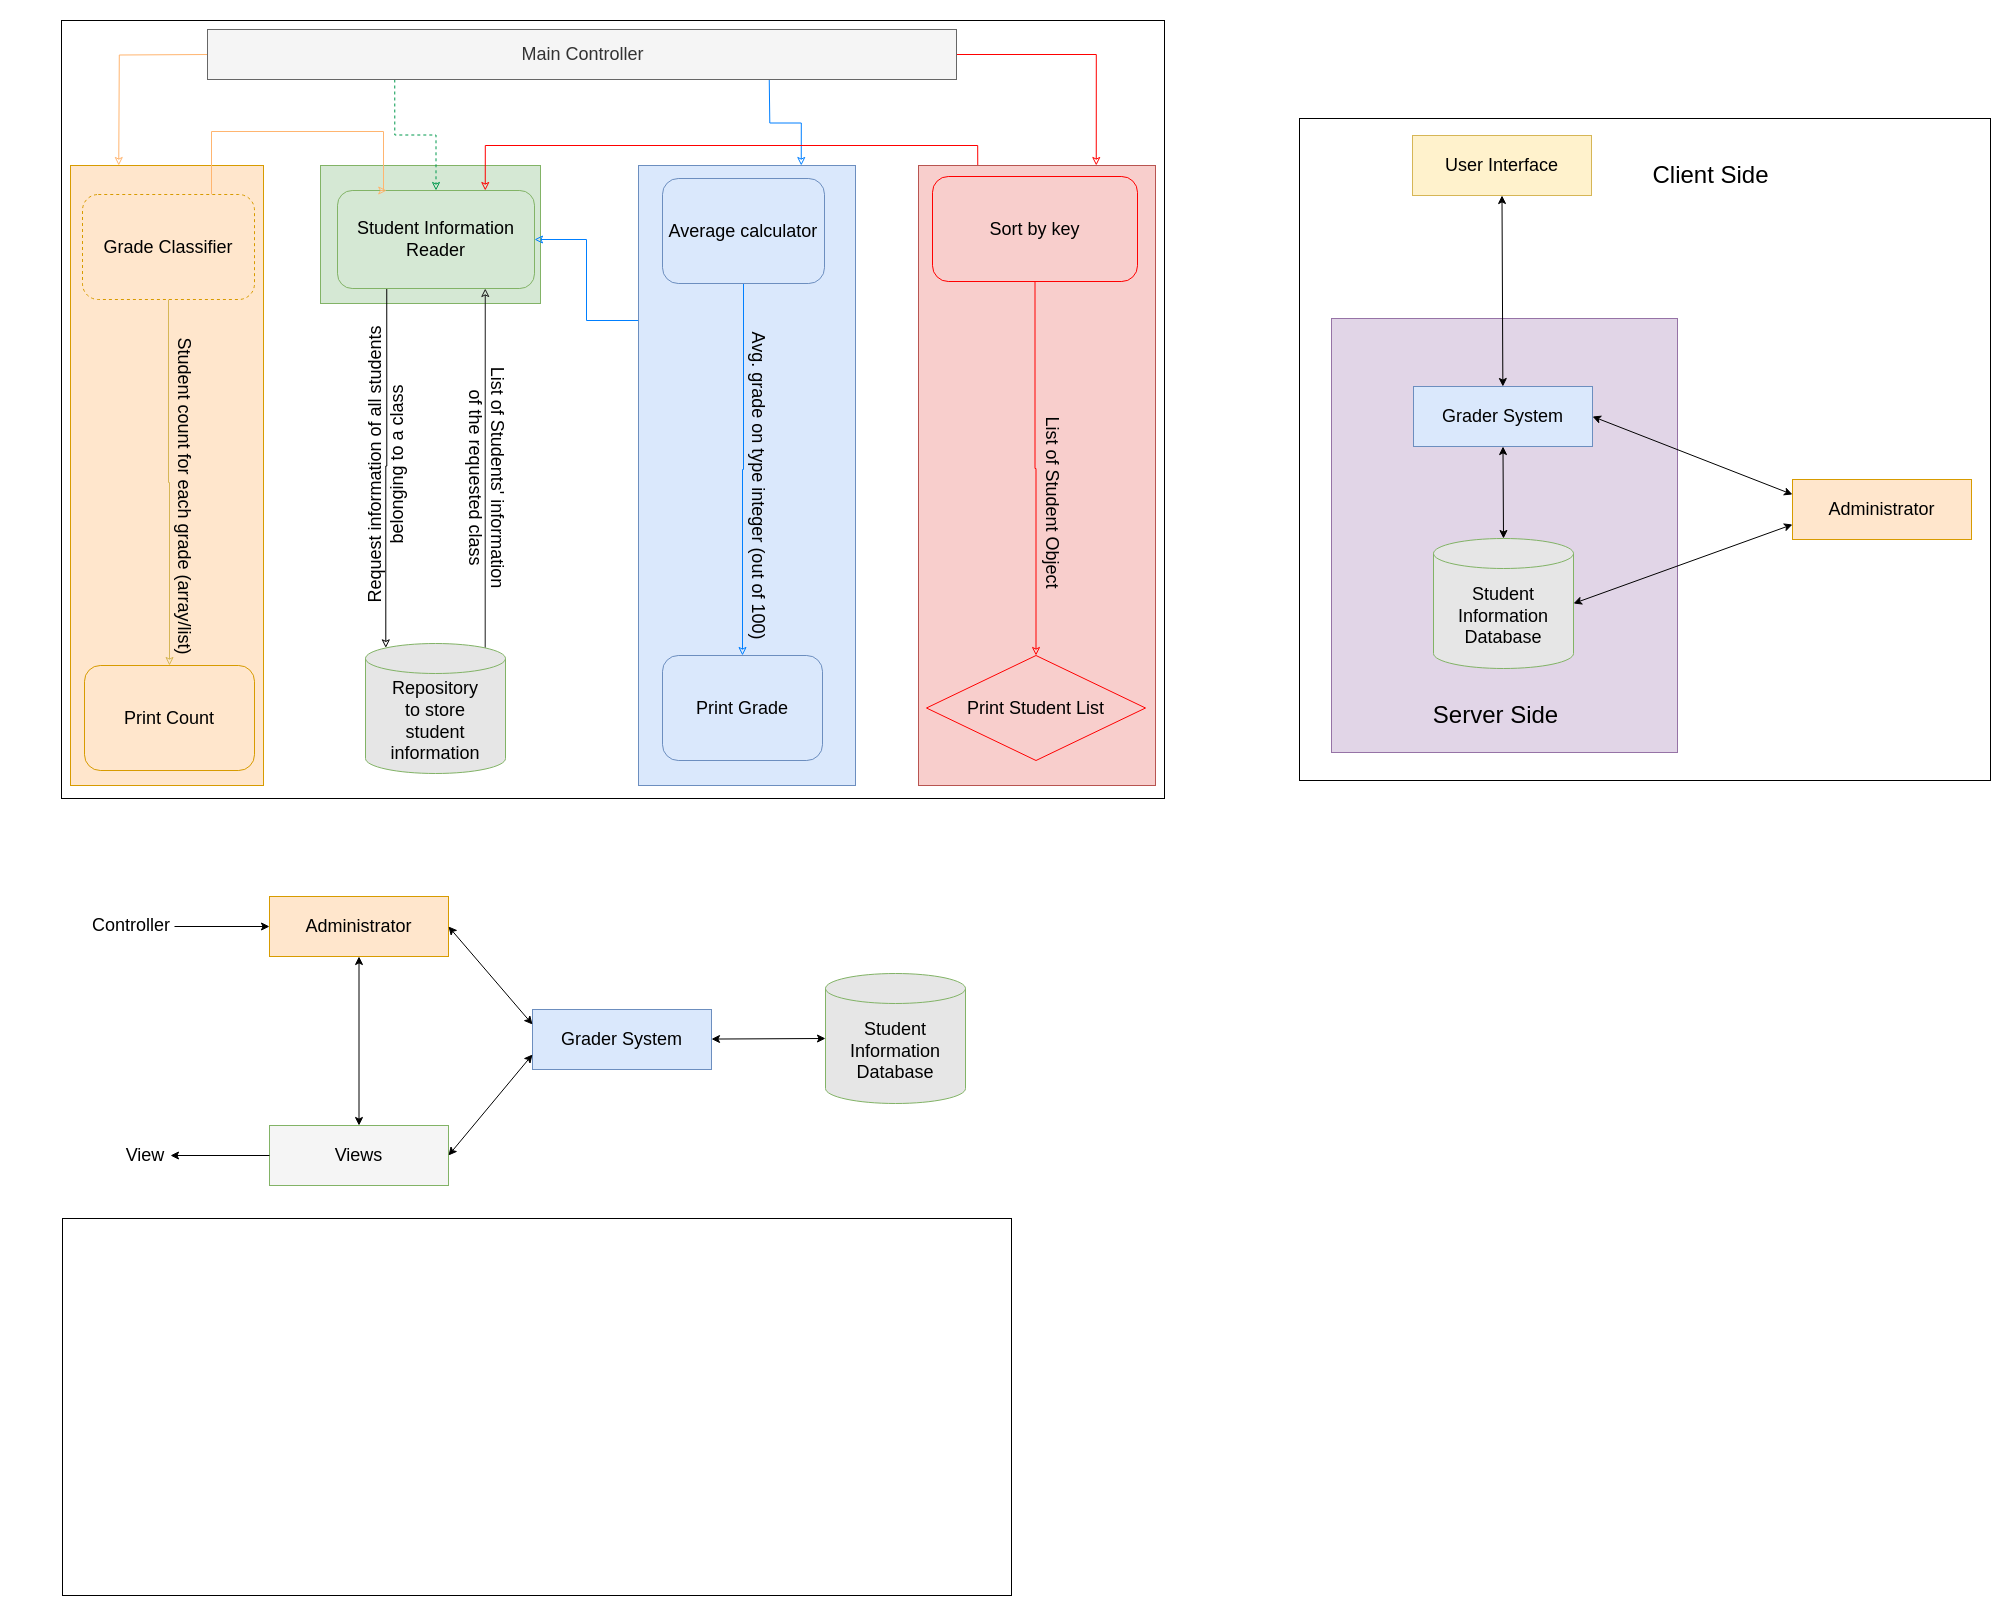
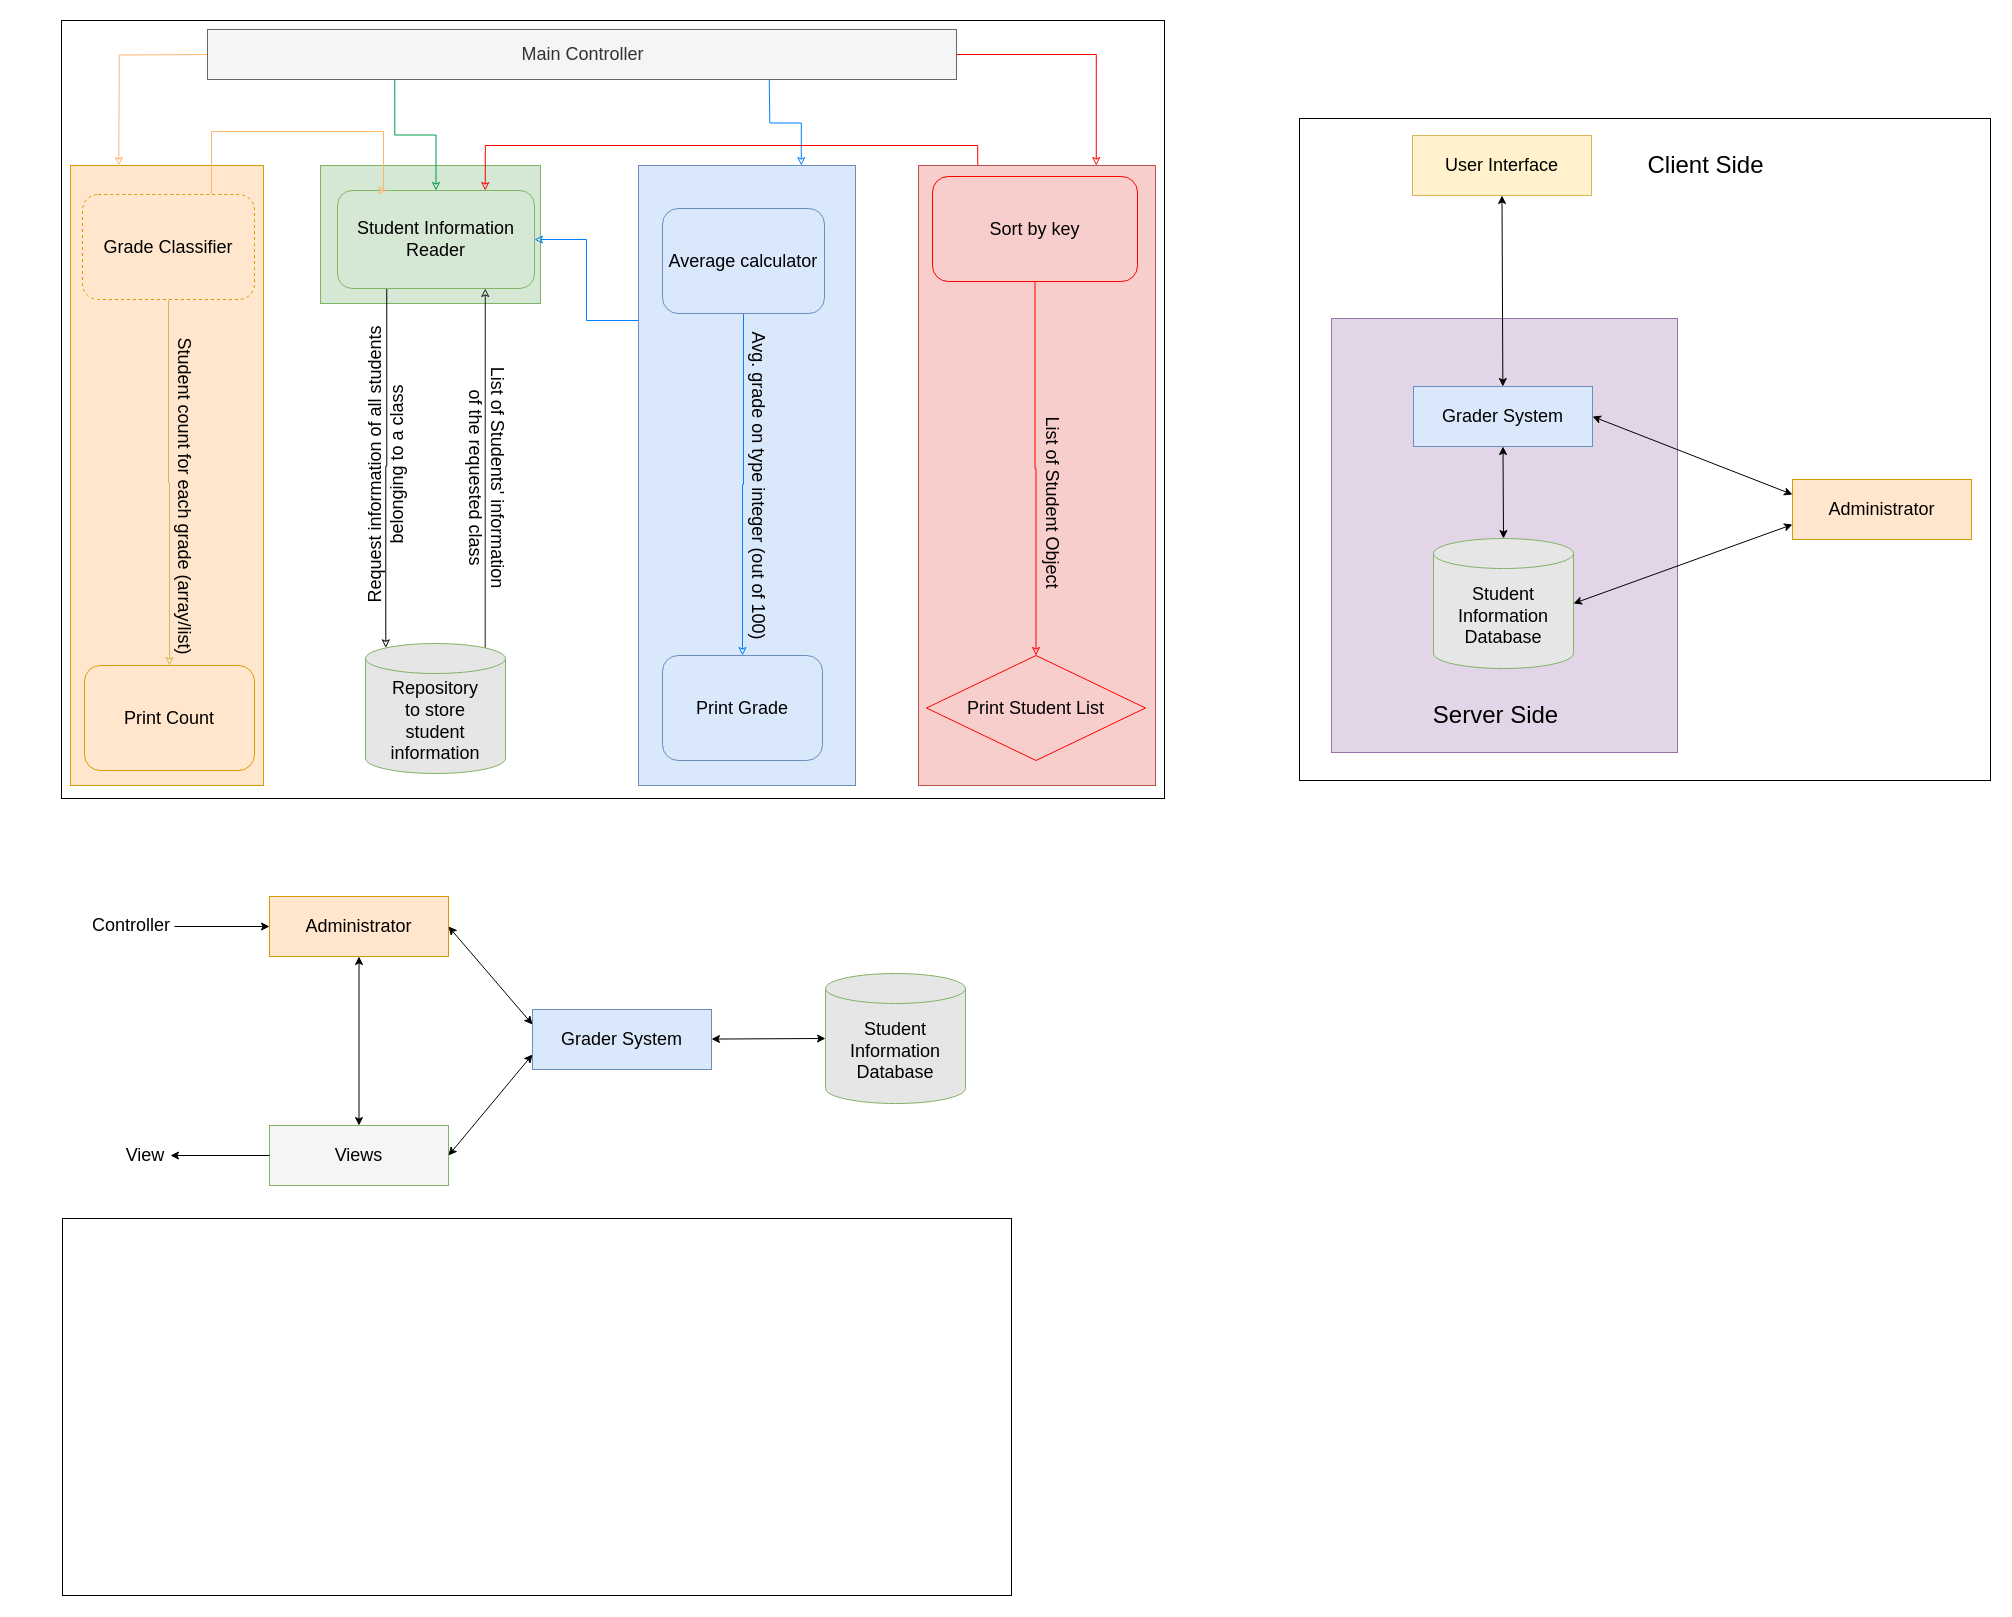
edge "Main Controller" -> "Student Information Reader": style dashed -> solid
node "Client Side": moved (1711, 176) -> (1706, 166)
node "Average calculator": moved (744, 231) -> (744, 261)
